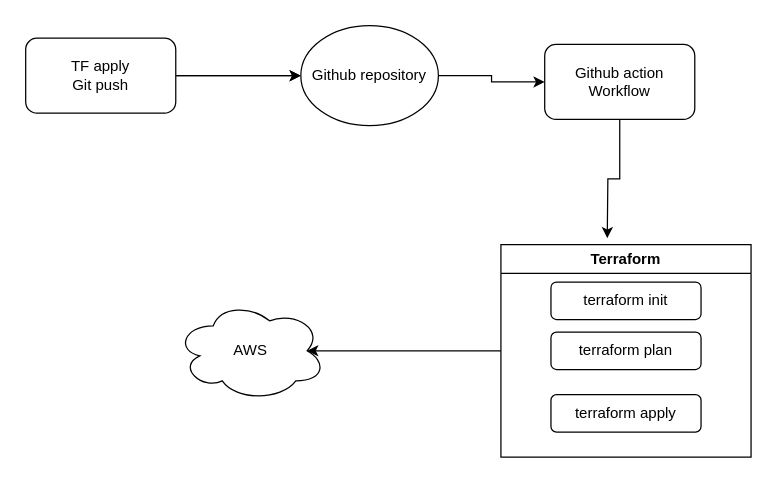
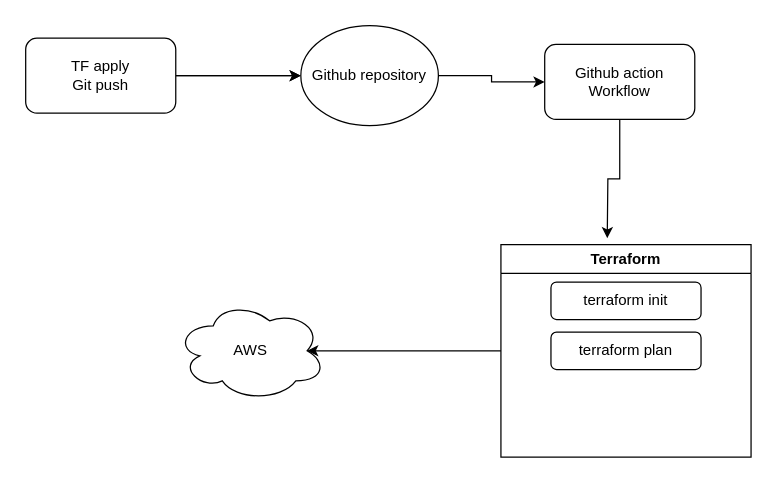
node "terraform apply": removed
